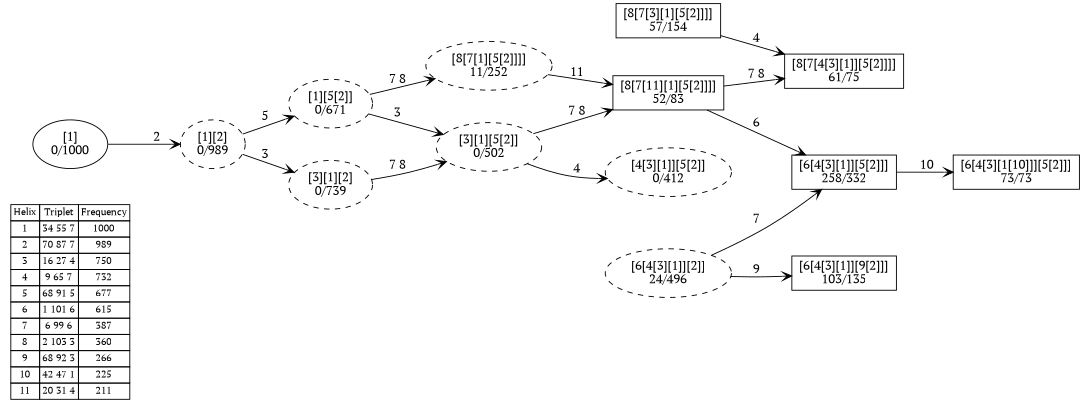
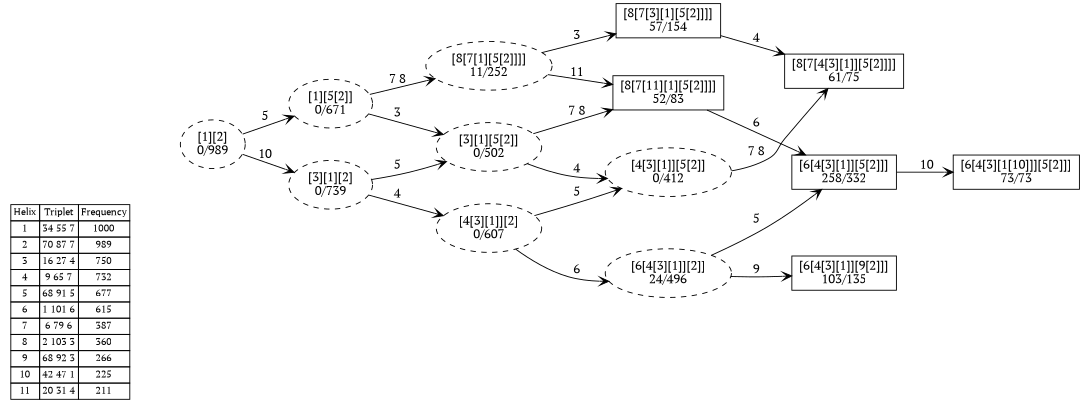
edge "[8[7[1][5[2]]]] 11/252" -> "[8[7[3][1][5[2]]]] 57/154": added, label "3"
edge "[8[7[11][1][5[2]]]] 52/83" -> "[8[7[4[3][1]][5[2]]]] 61/75": now "[4[3][1]][5[2]] 0/412" -> "[8[7[4[3][1]][5[2]]]] 61/75"
node "[1] 0/1000": removed
edge "[1][2] 0/989" -> "[3][1][2] 0/739": label "3 " -> "10 "
edge "[3][1][2] 0/739" -> "[3][1][5[2]] 0/502": label "7 8 " -> "5 "
edge "[6[4[3][1]][2]] 24/496" -> "[6[4[3][1]][5[2]]] 258/332": label "7 " -> "5 "
node "[4[3][1]][2] 0/607": added
node "Helix": text "6 99 6" -> "6 79 6"
